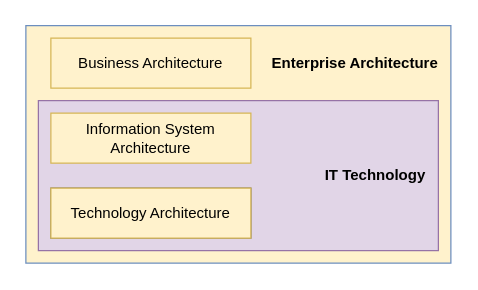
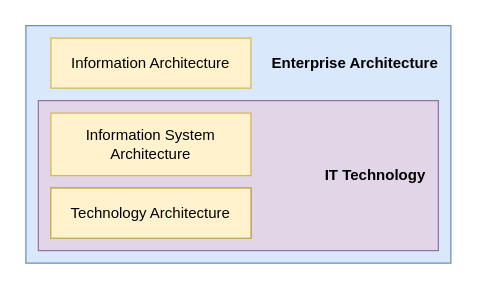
node "Business Architecture": label "Business Architecture" -> "Information Architecture"
node "Enterprise Architecture": fillcolor #fff2cc -> #dae8fc
node "Information System Architecture": size 200x50 -> 200x63
